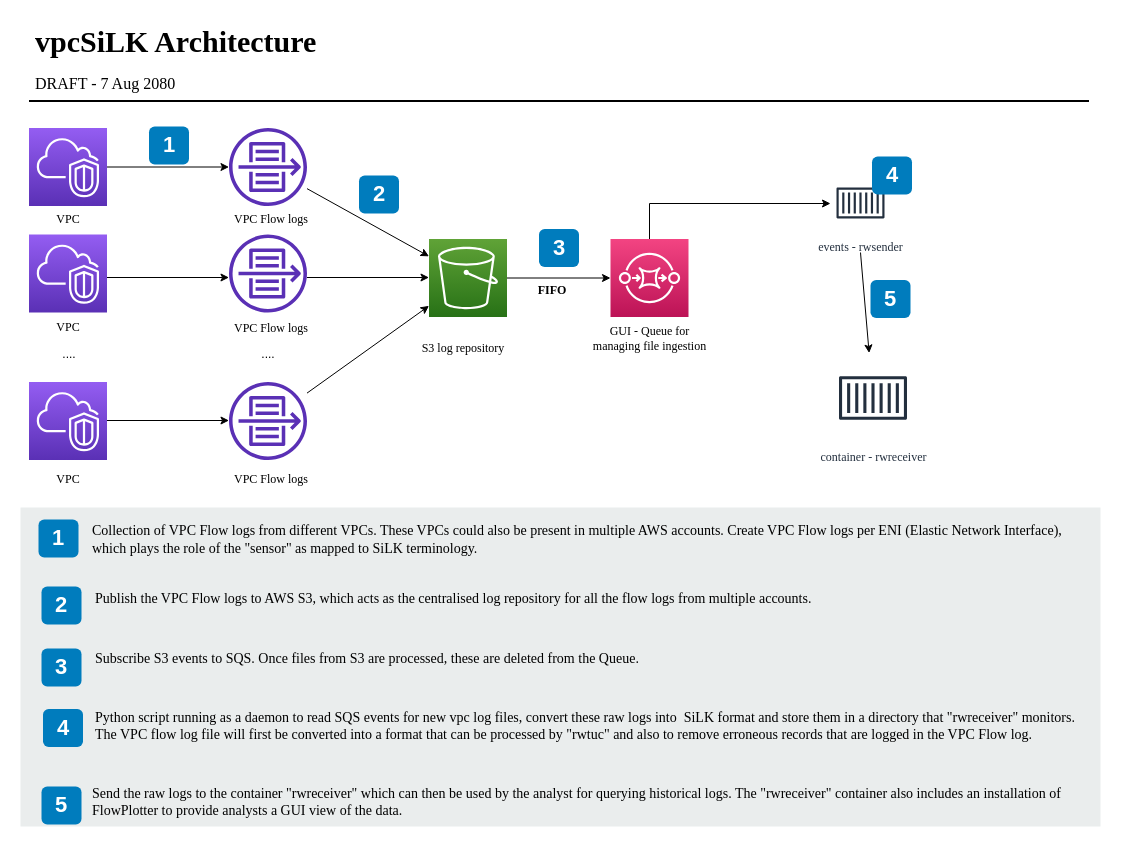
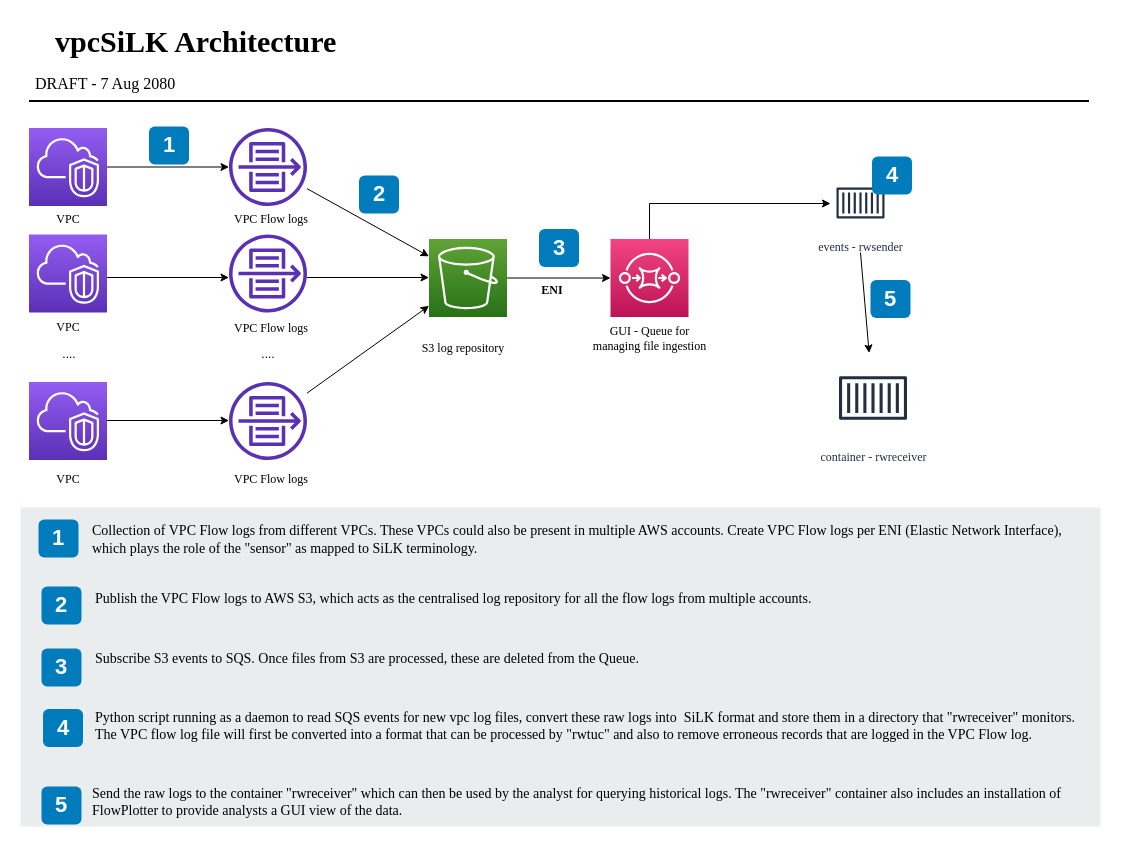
node "vpcSiLK Architecture": moved (223, 41) -> (243, 41)
node "FIFO": label "FIFO" -> "ENI"
